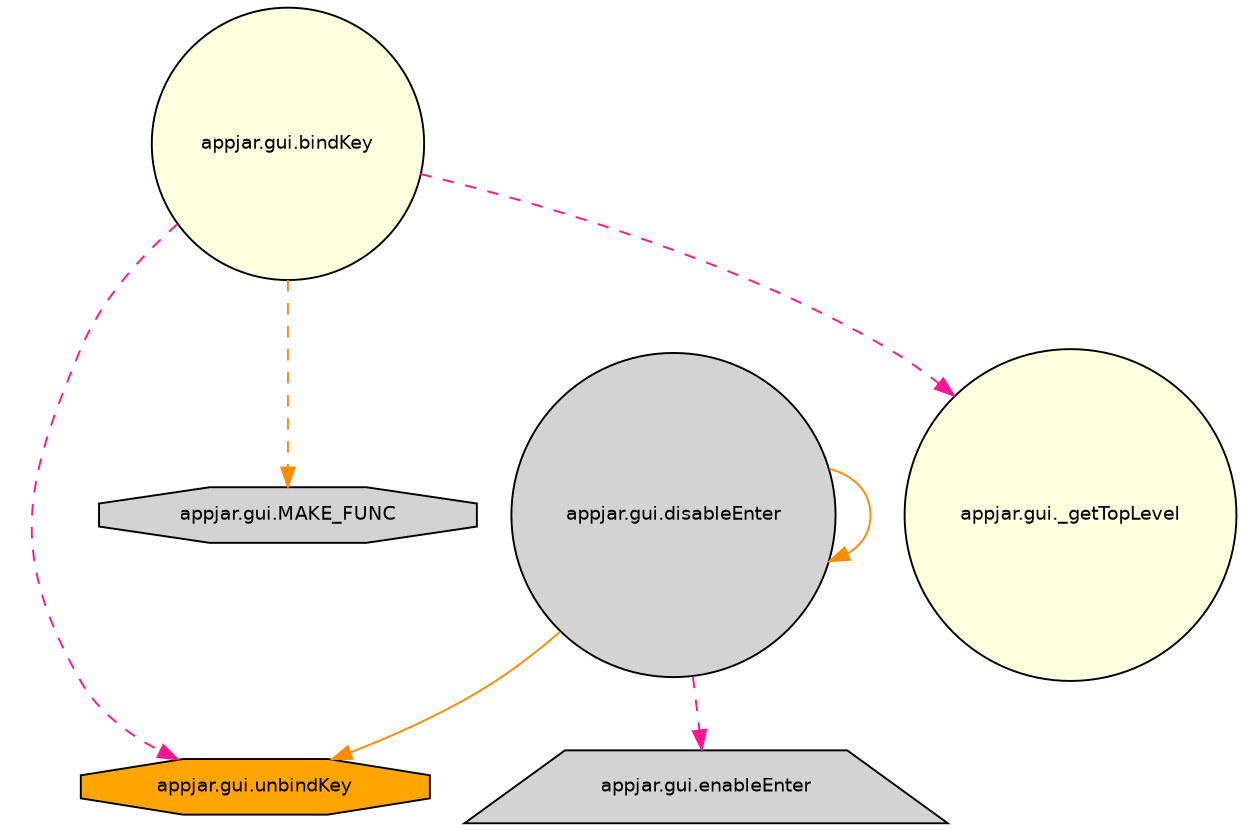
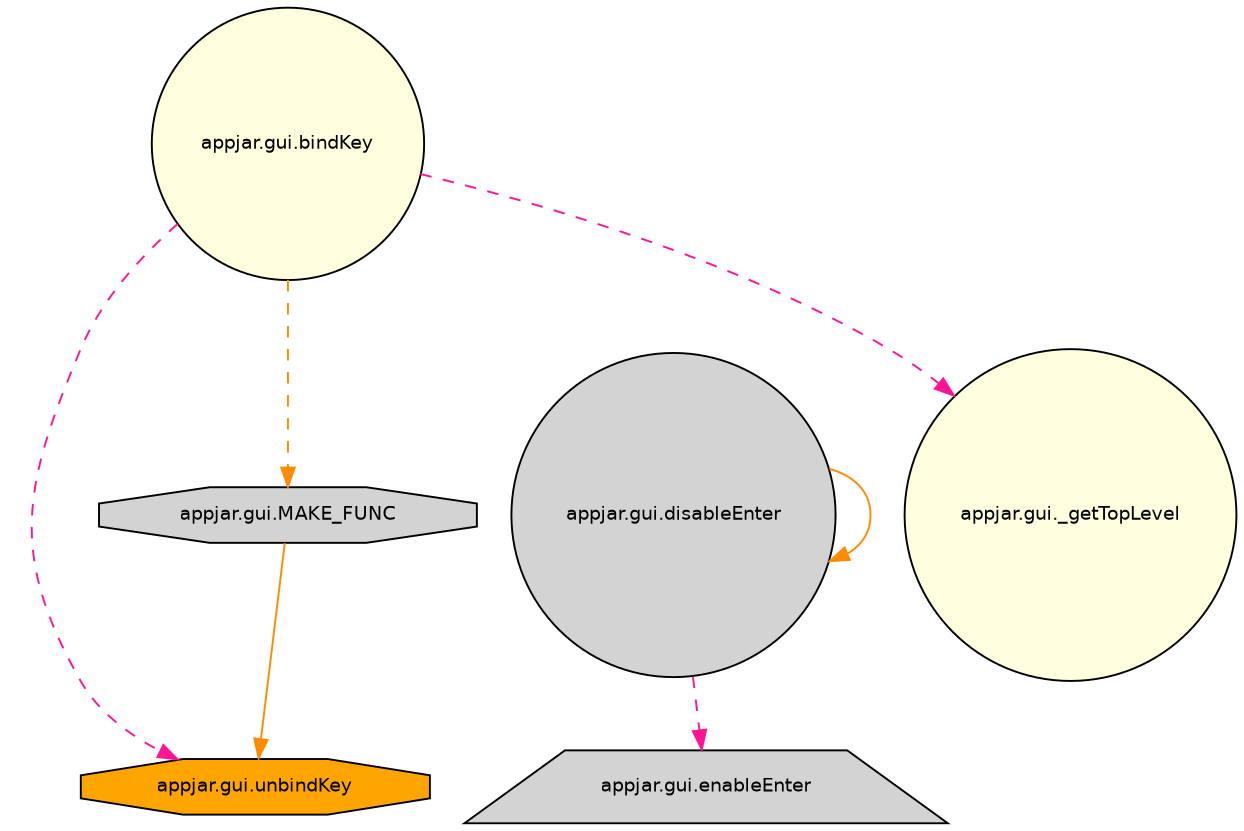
edge "appjar.gui.disableEnter" -> "appjar.gui.unbindKey": now "appjar.gui.MAKE_FUNC" -> "appjar.gui.unbindKey"
